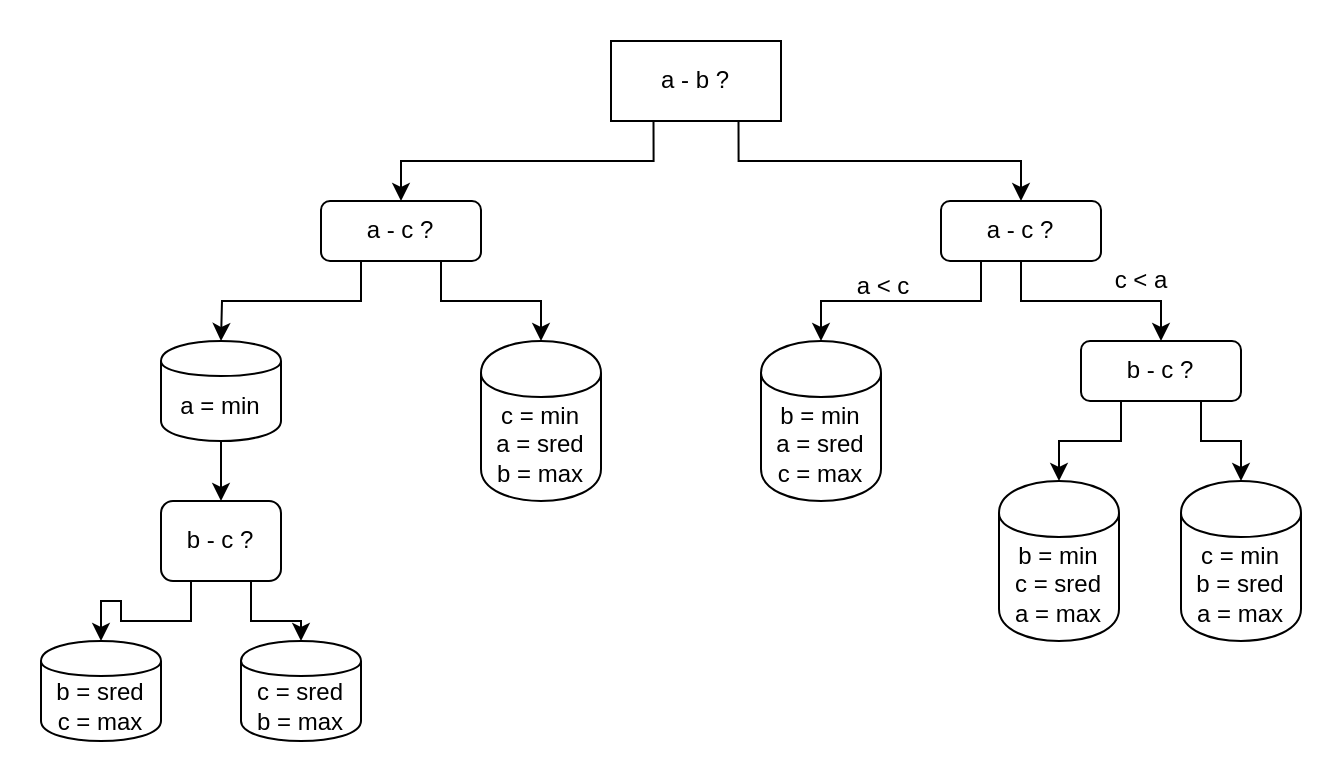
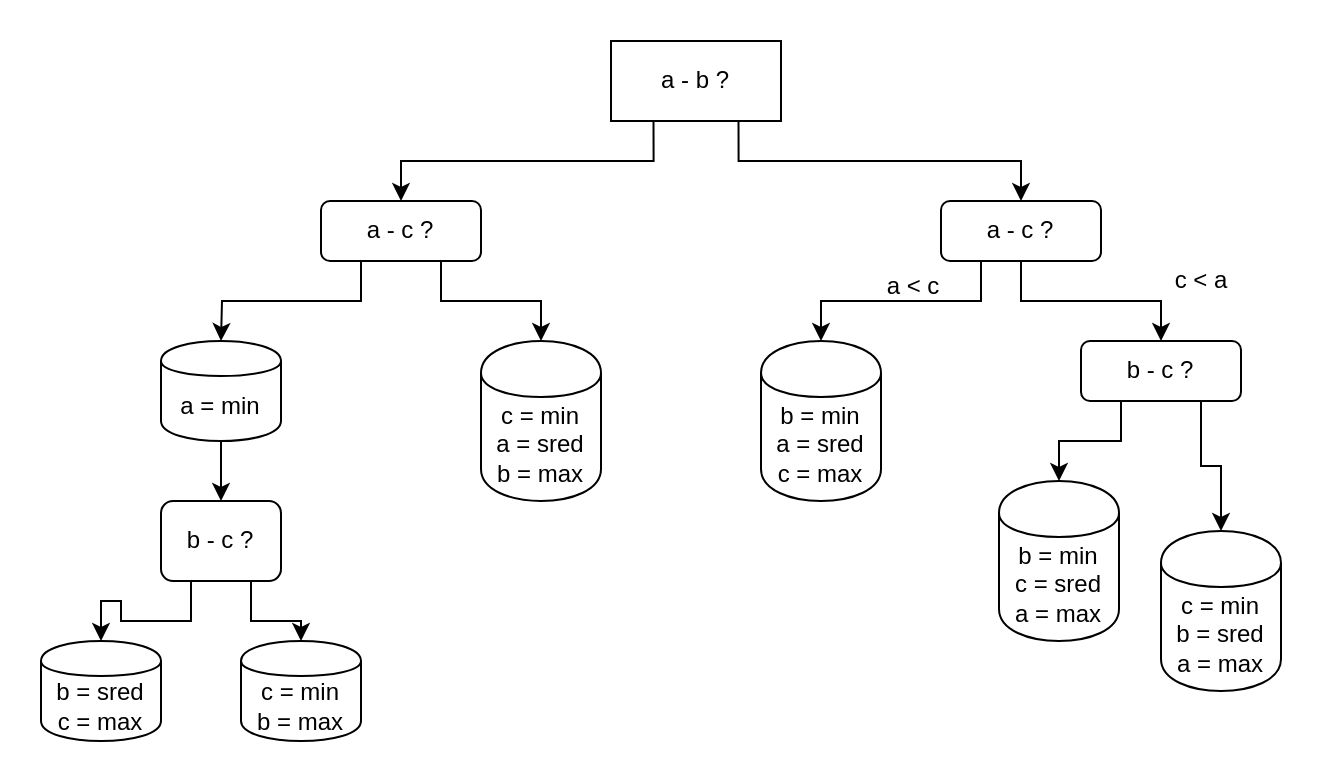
node "c < a": moved (1141, 281) -> (1201, 281)
node "a < c": moved (883, 287) -> (913, 287)
node "c = min b = sred a = max": moved (1241, 561) -> (1221, 611)
node "c = sred b = max": label "c = sred b = max" -> "c = min b = max"
